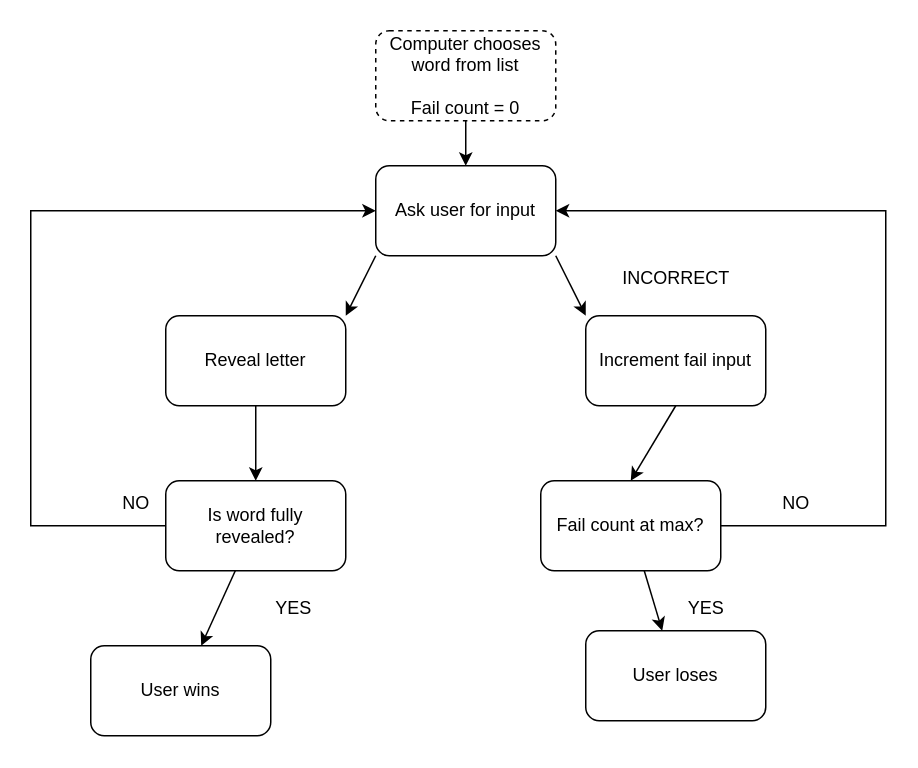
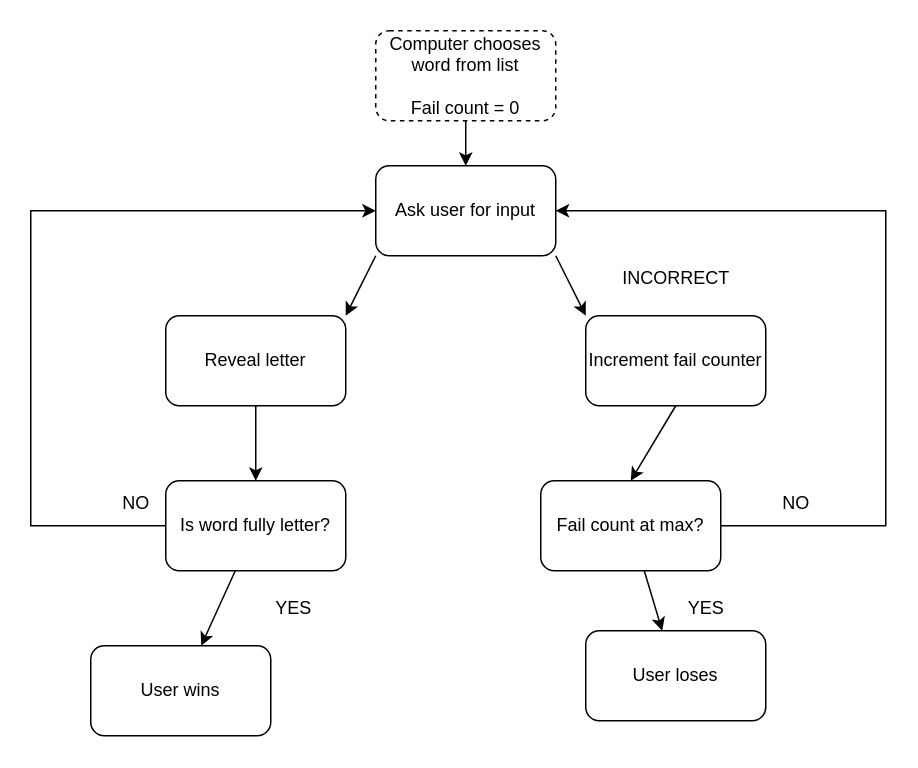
node "Increment fail input": label "Increment fail input" -> "Increment fail counter"
node "Is word fully revealed?": label "Is word fully revealed?" -> "Is word fully letter?"
